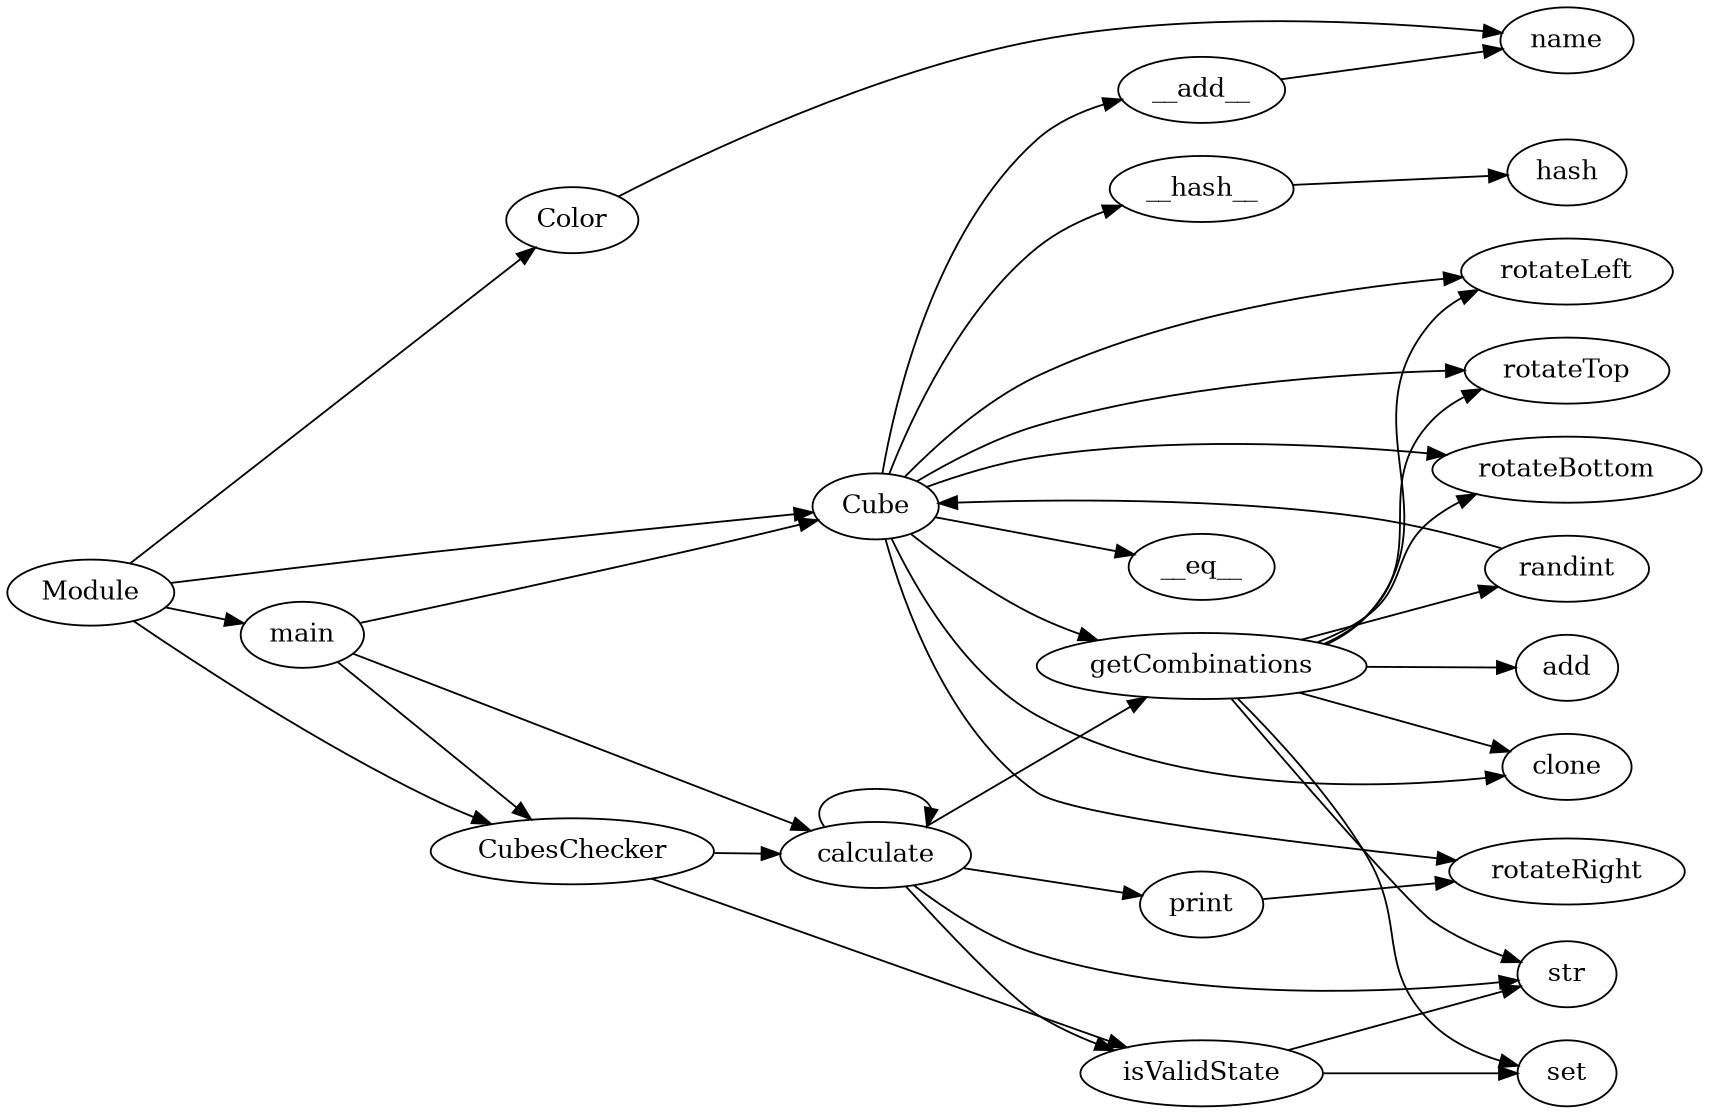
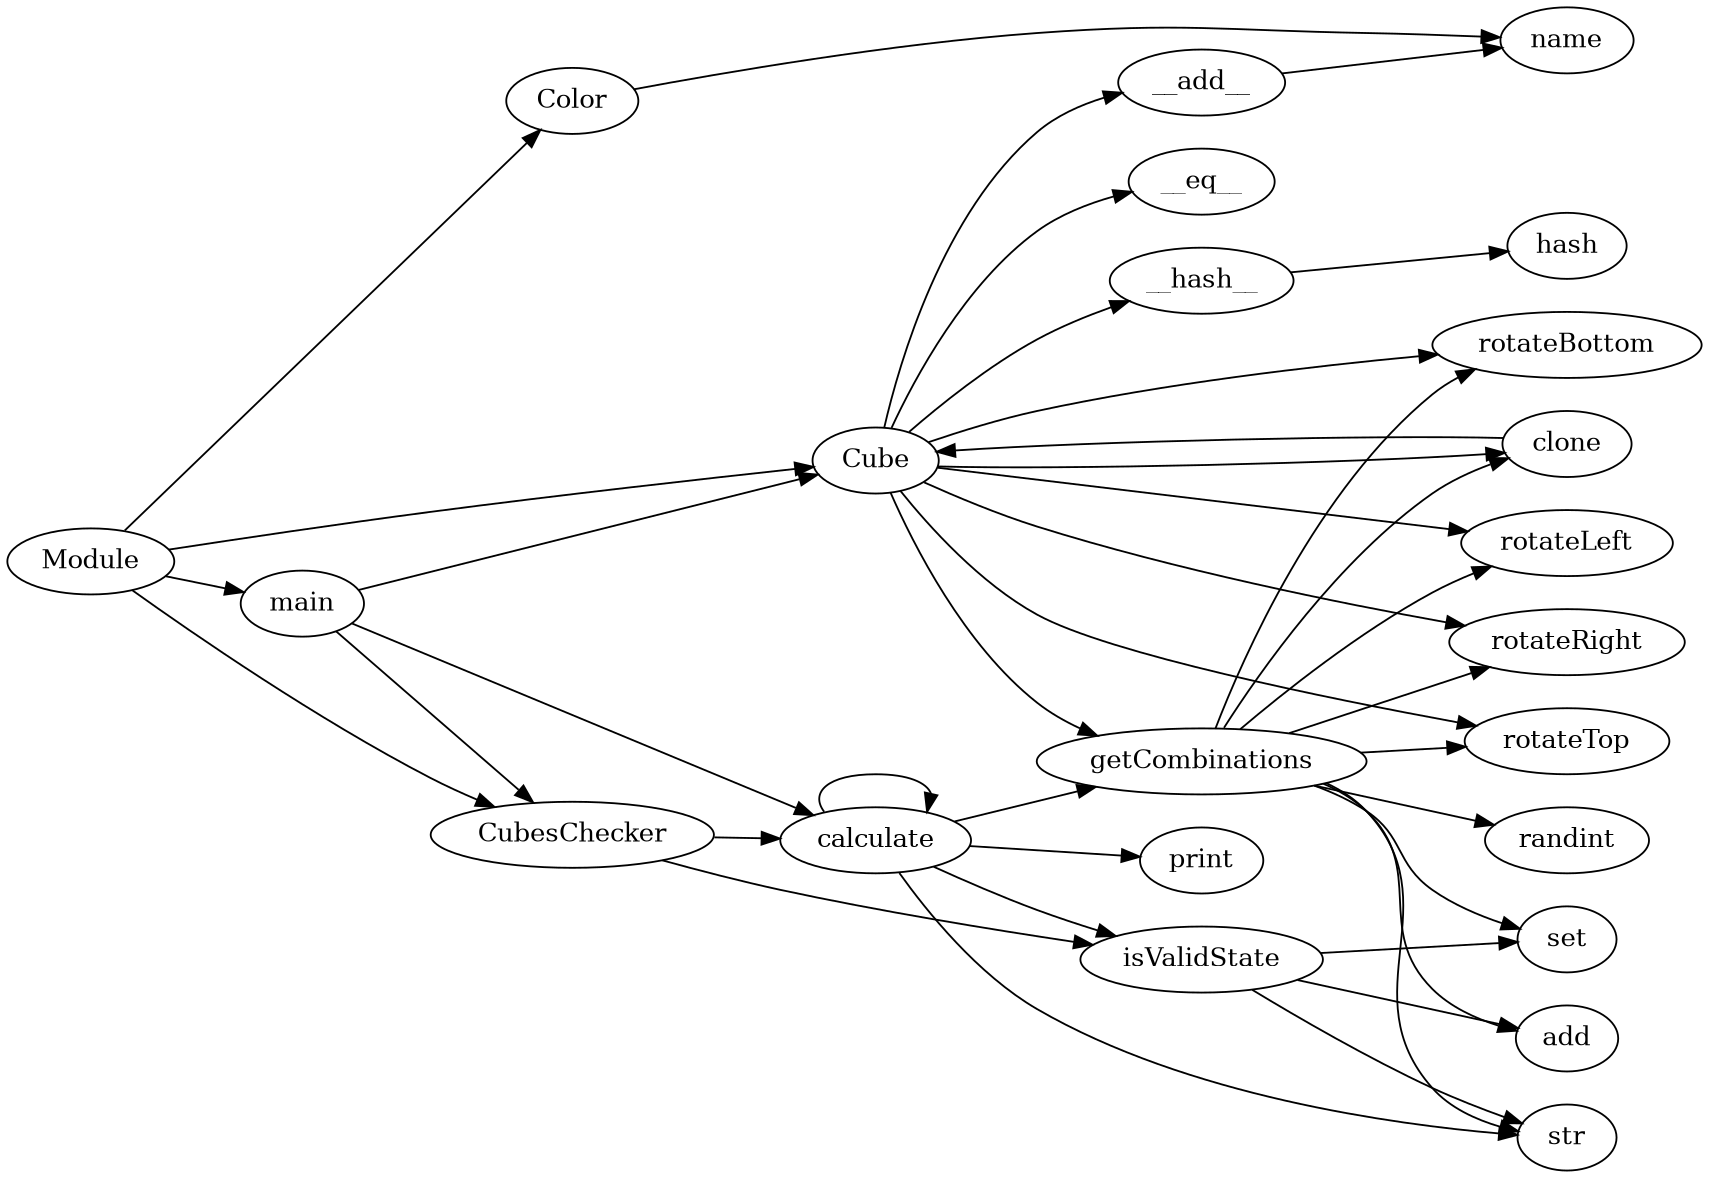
edge "randint" -> "Cube": now "clone" -> "Cube"
edge "print" -> "rotateRight": now "getCombinations" -> "rotateRight"
edge "isValidState" -> "add": added
